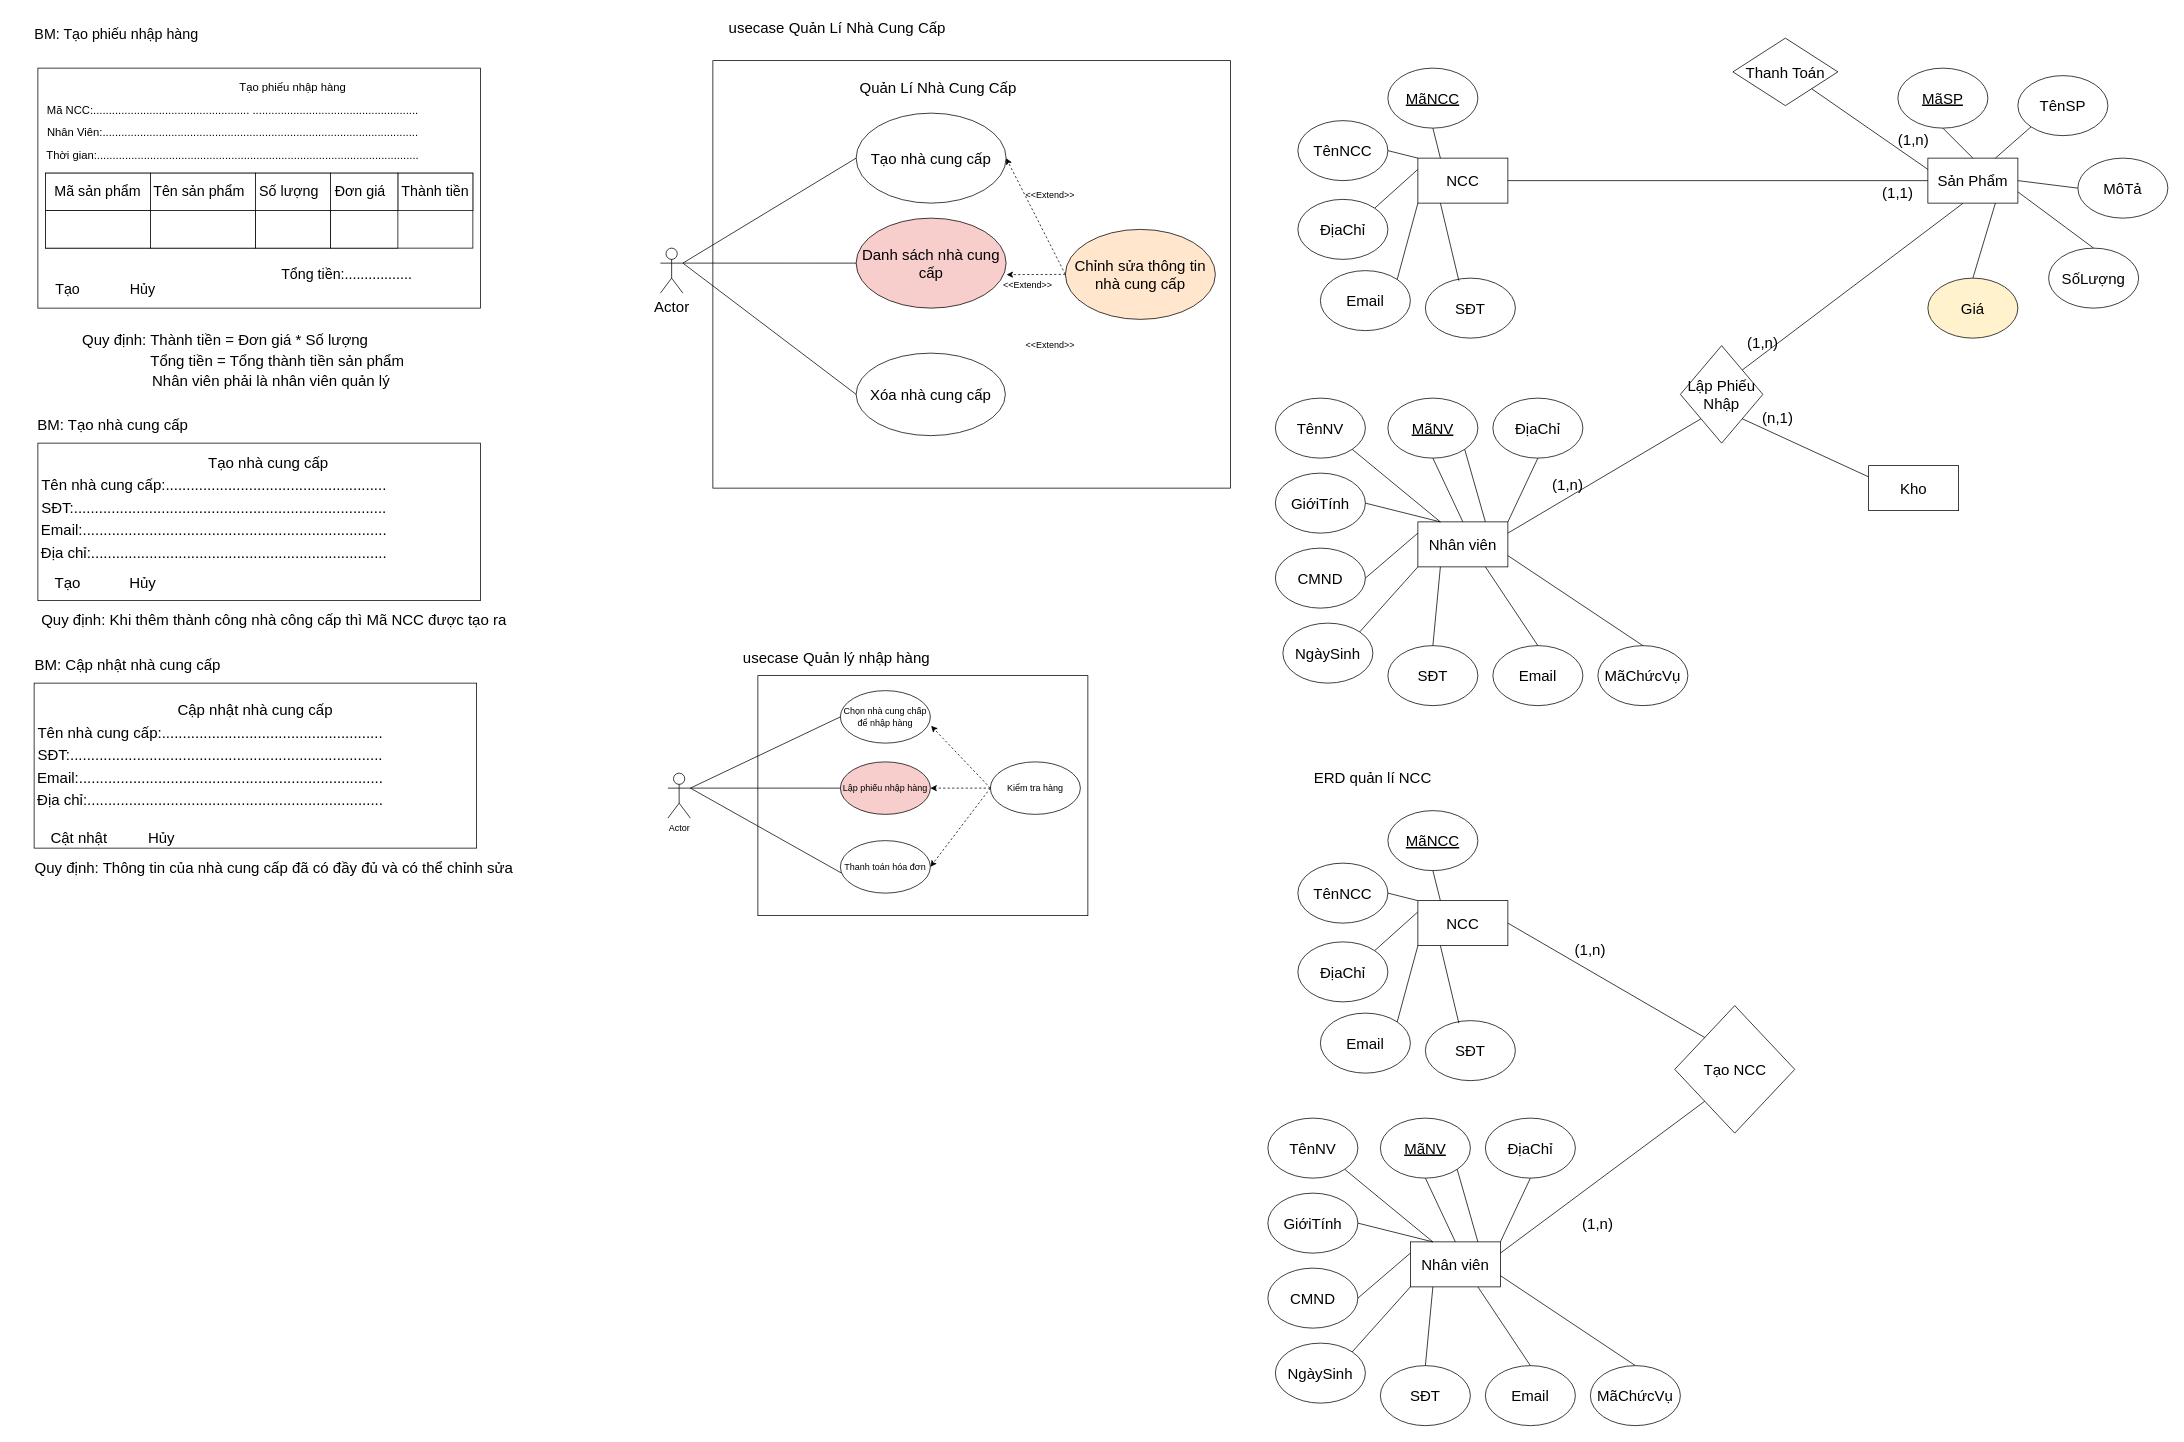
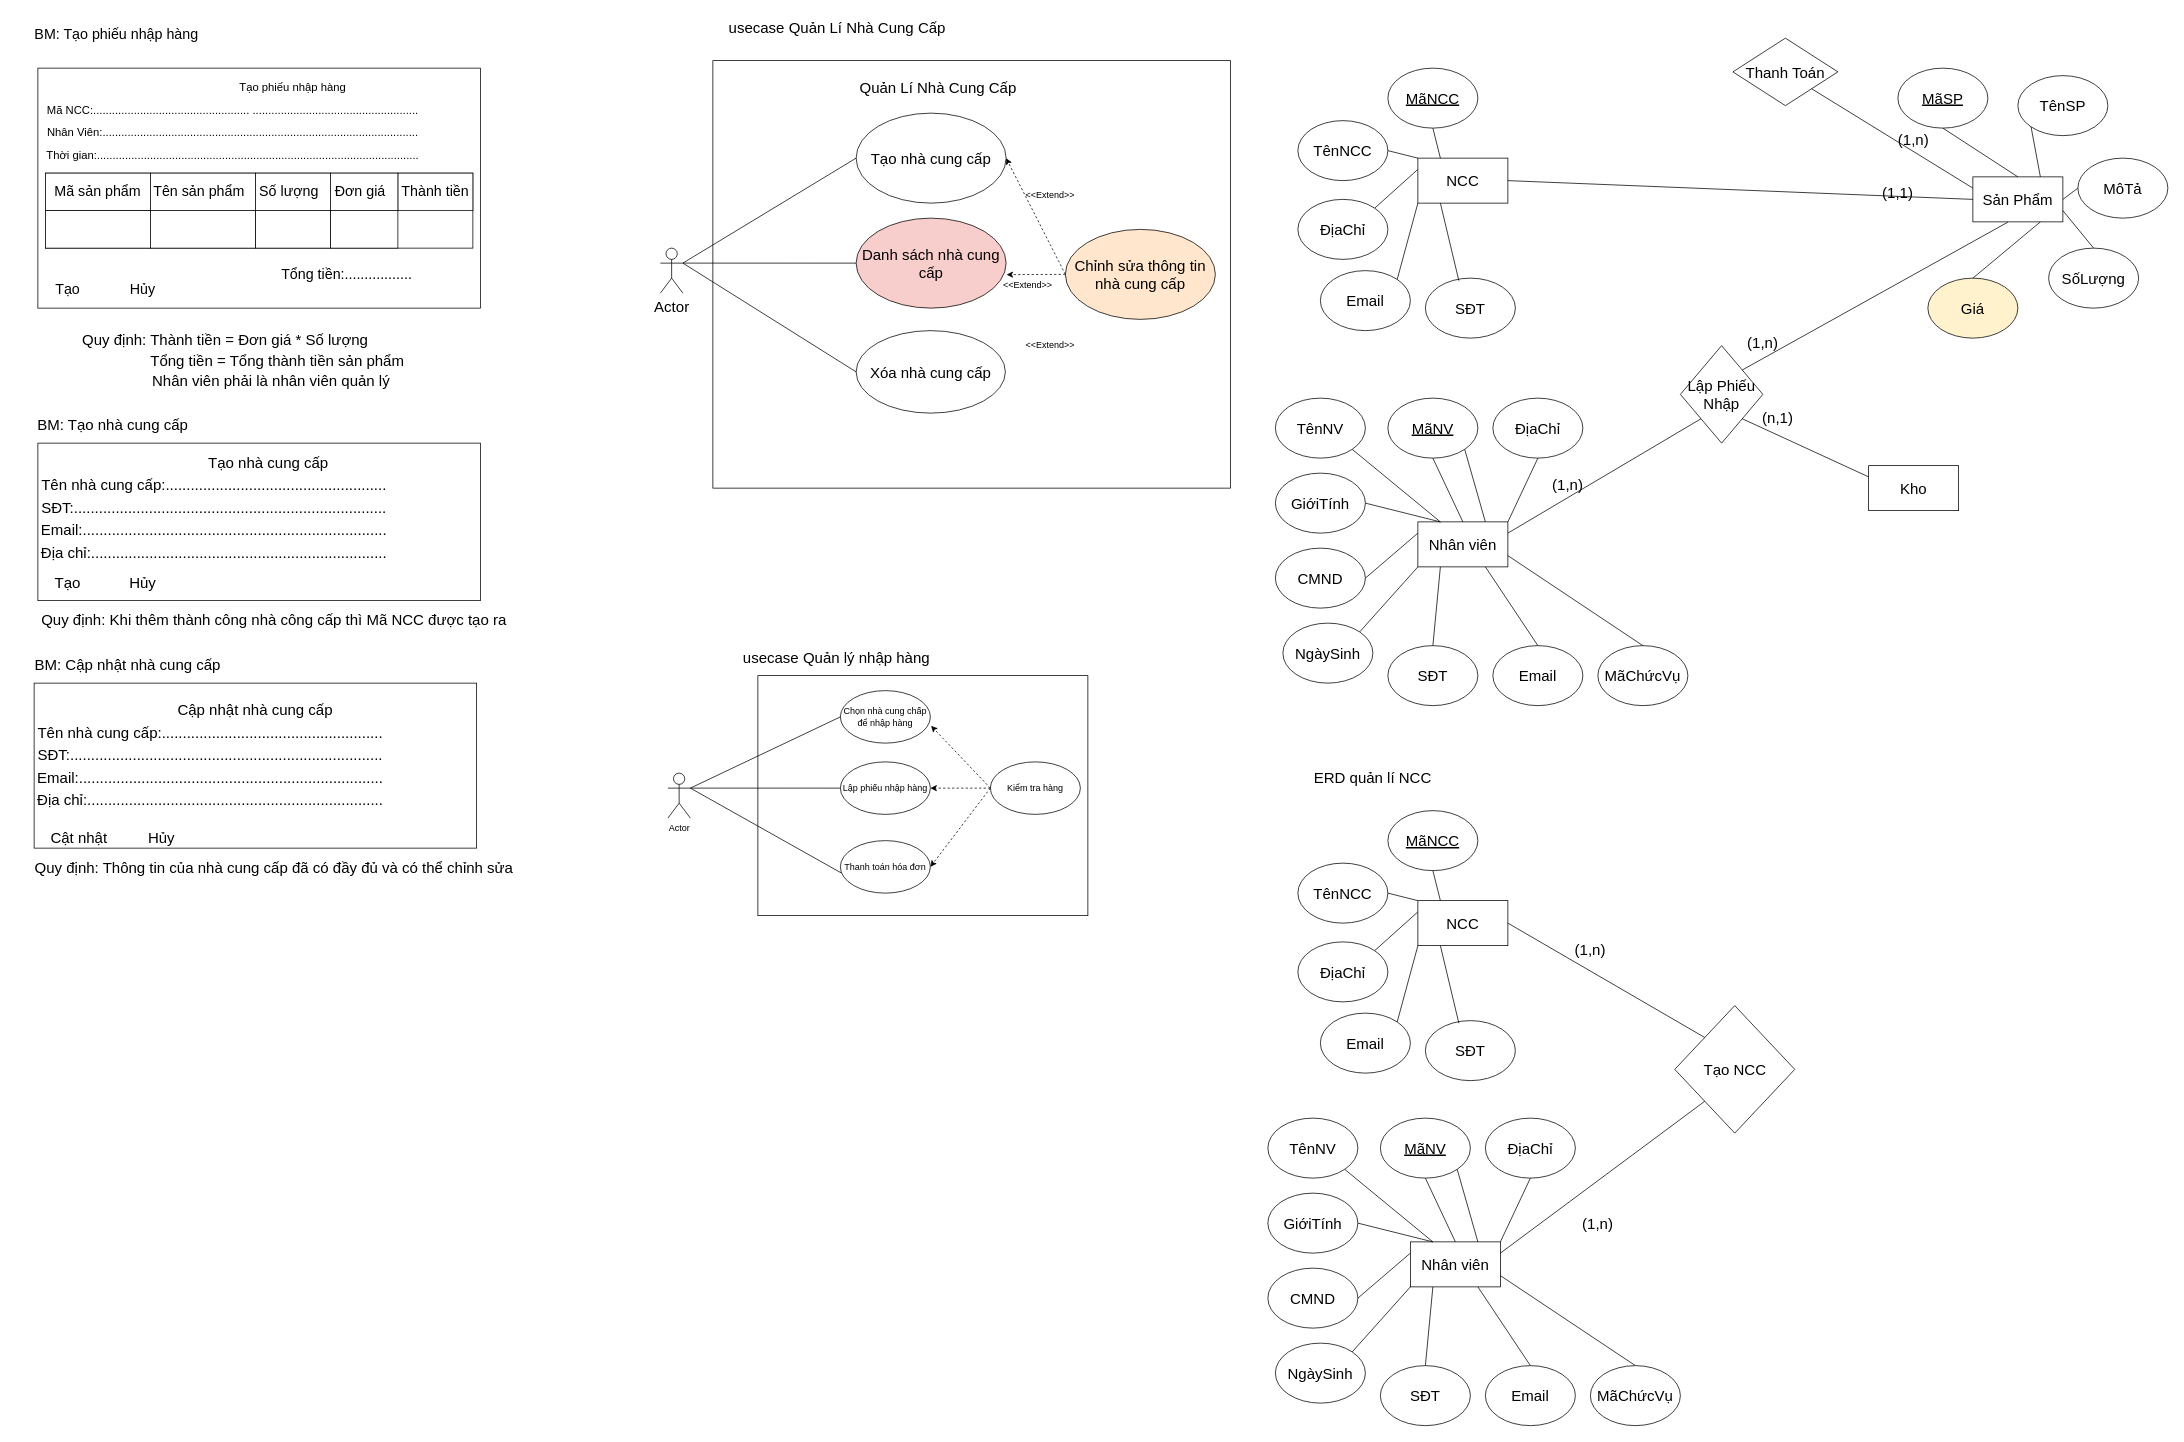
node "Sản Phẩm": moved (1973, 180) -> (2018, 199)
node "Xóa nhà cung cấp": moved (931, 394) -> (931, 372)
node "Lập phiếu nhập hàng": fillcolor #f8cecc -> #ffffff
